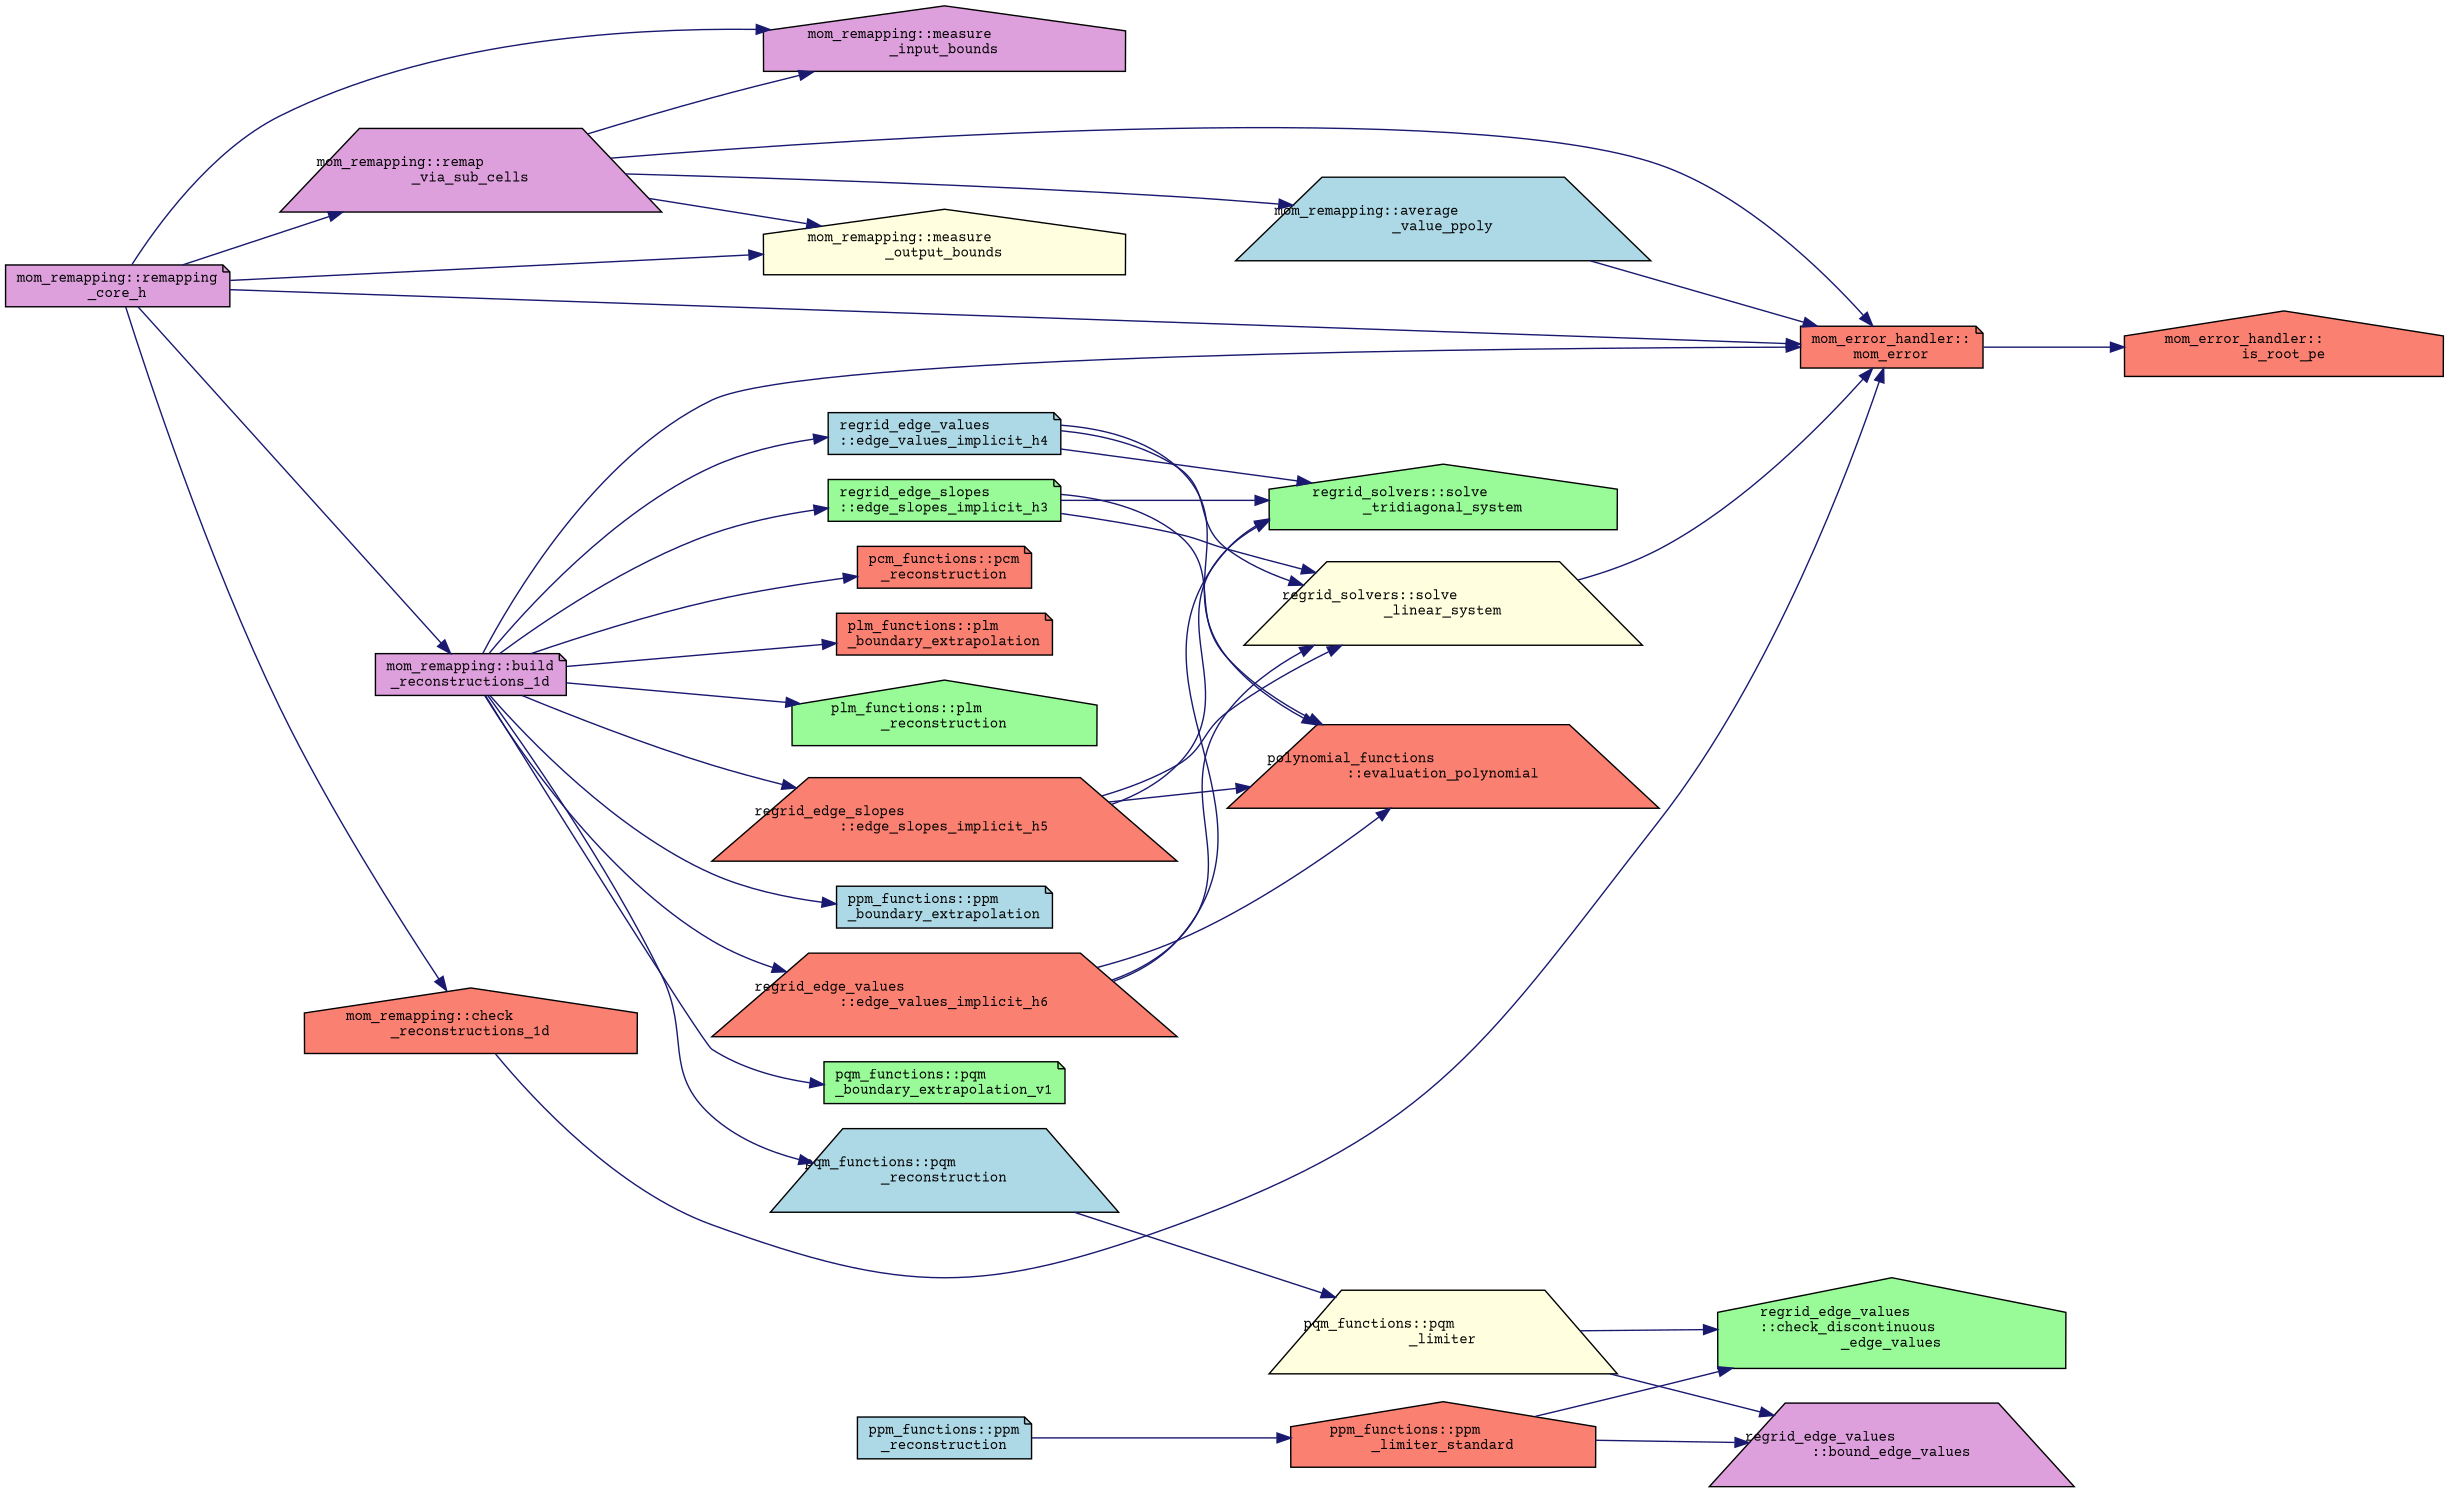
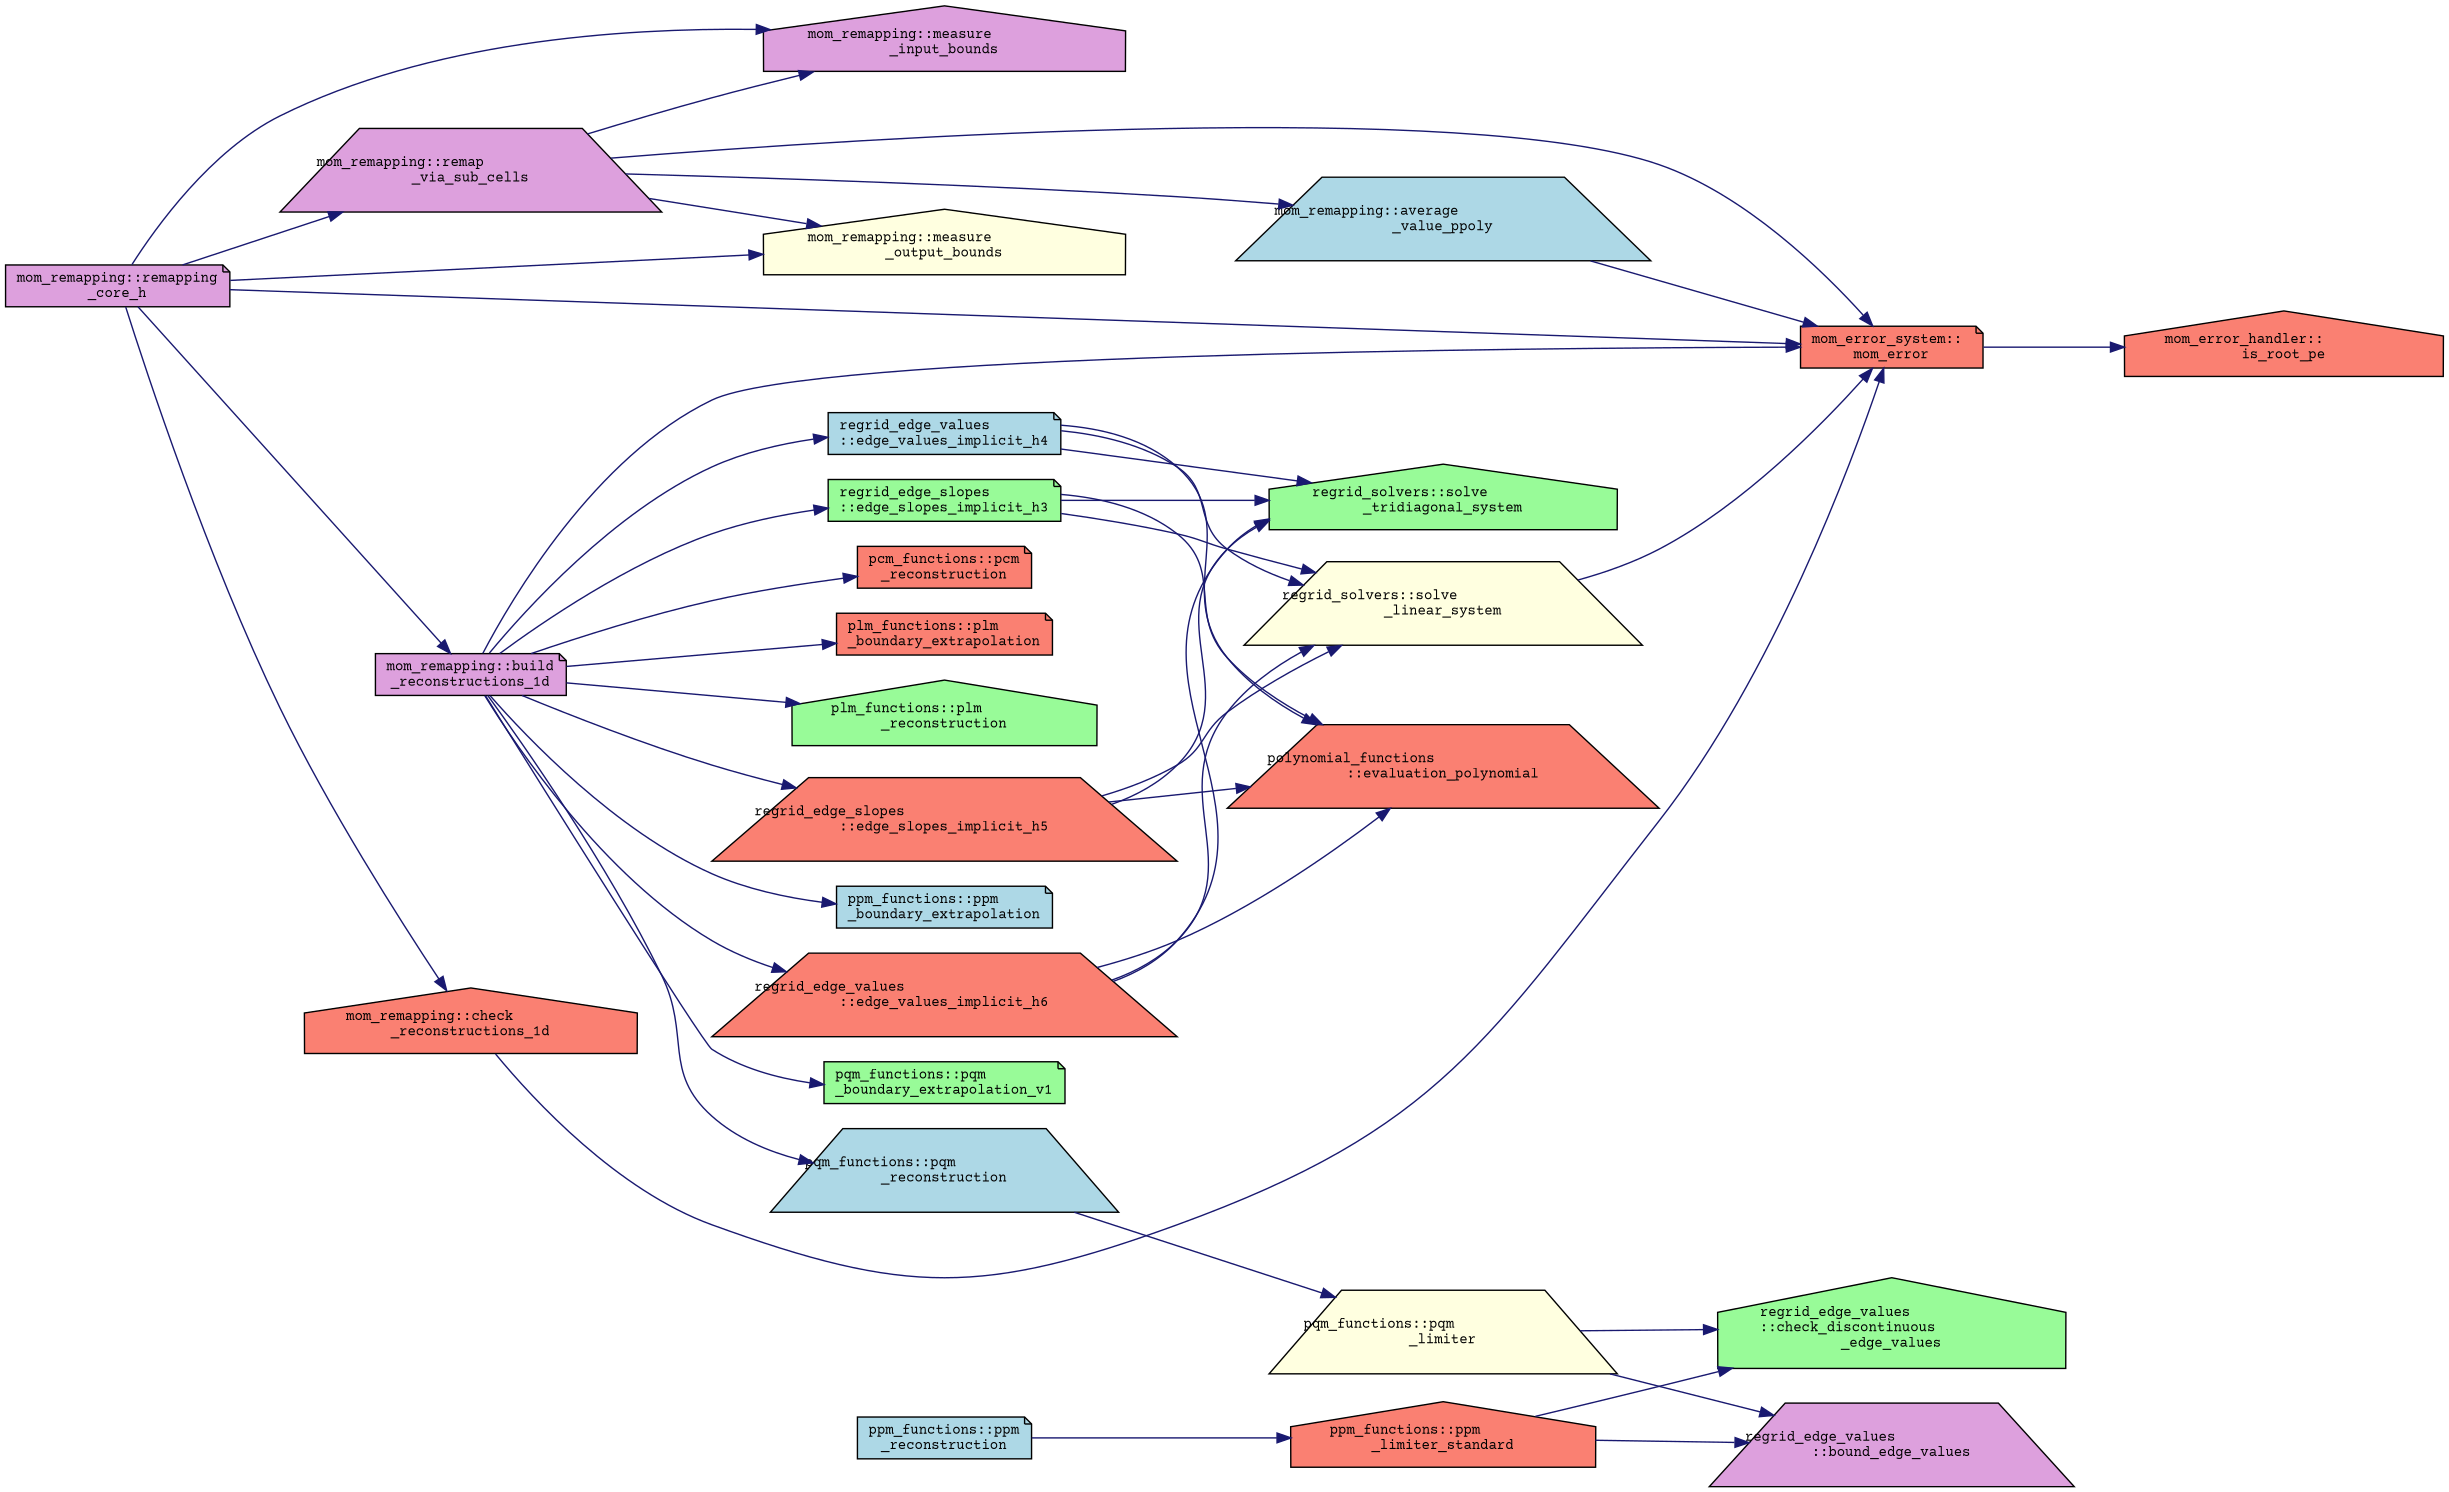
node "mom_error_handler:: mom_error": label "mom_error_handler:: mom_error" -> "mom_error_system:: mom_error"
